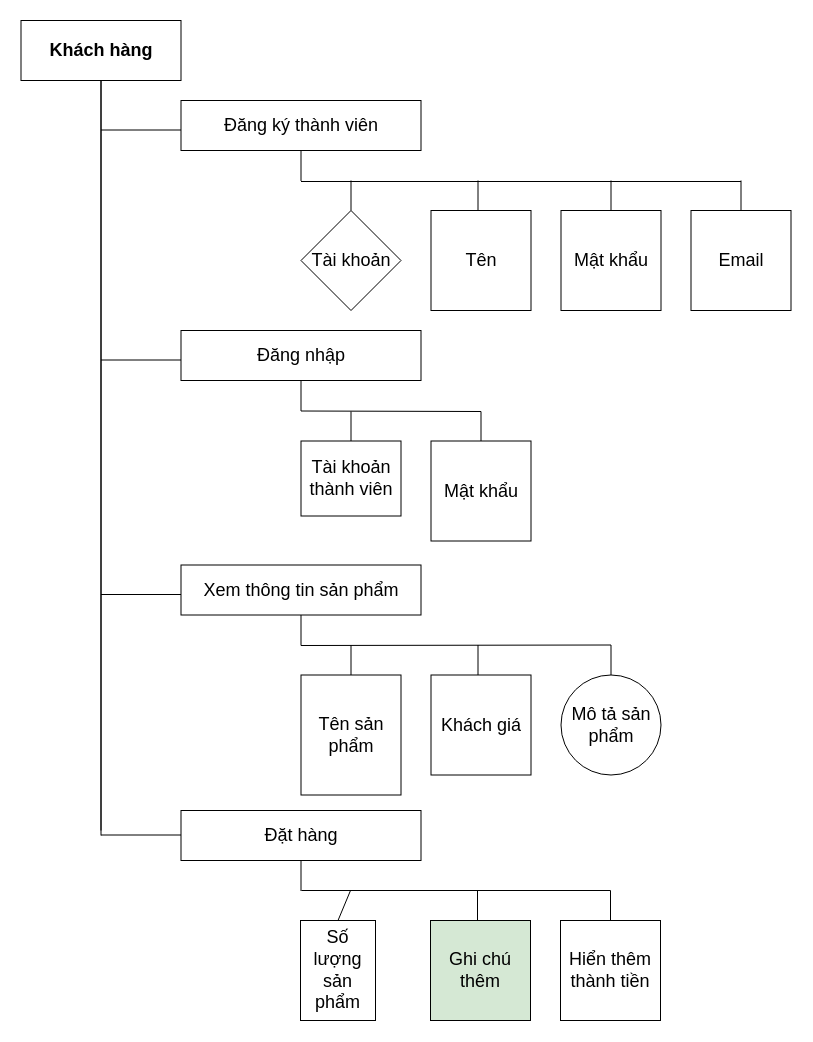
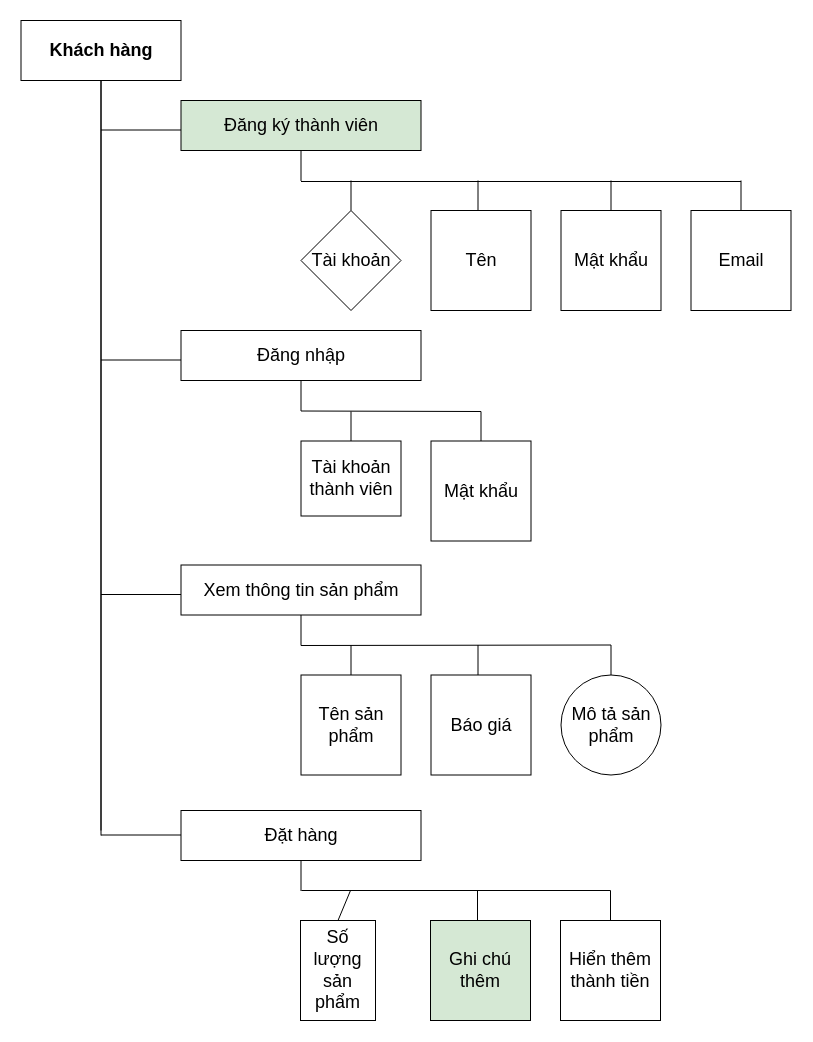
node "Đăng ký thành viên": fillcolor #ffffff -> #d5e8d4
node "Khách giá": label "Khách giá" -> "Báo giá"
node "Tên sản phẩm": size 100x120 -> 100x100
